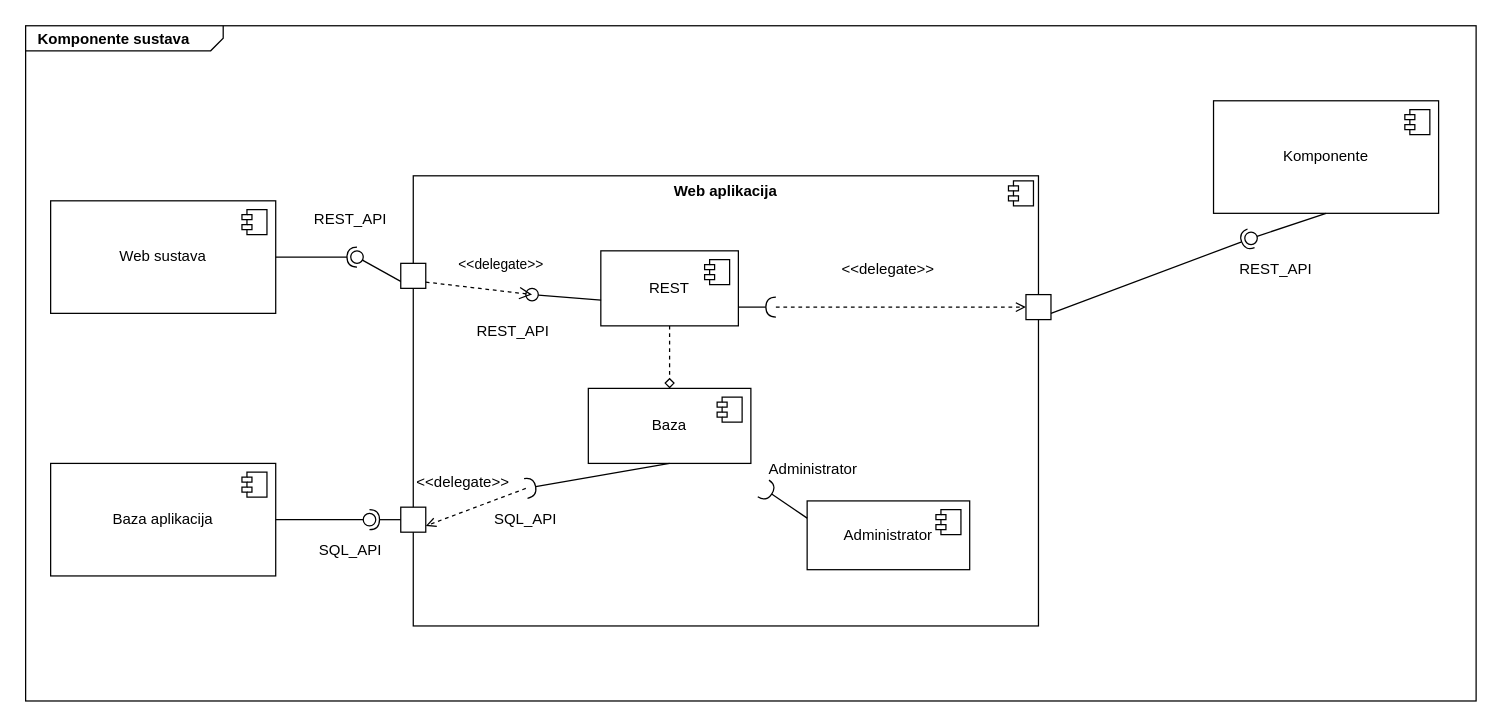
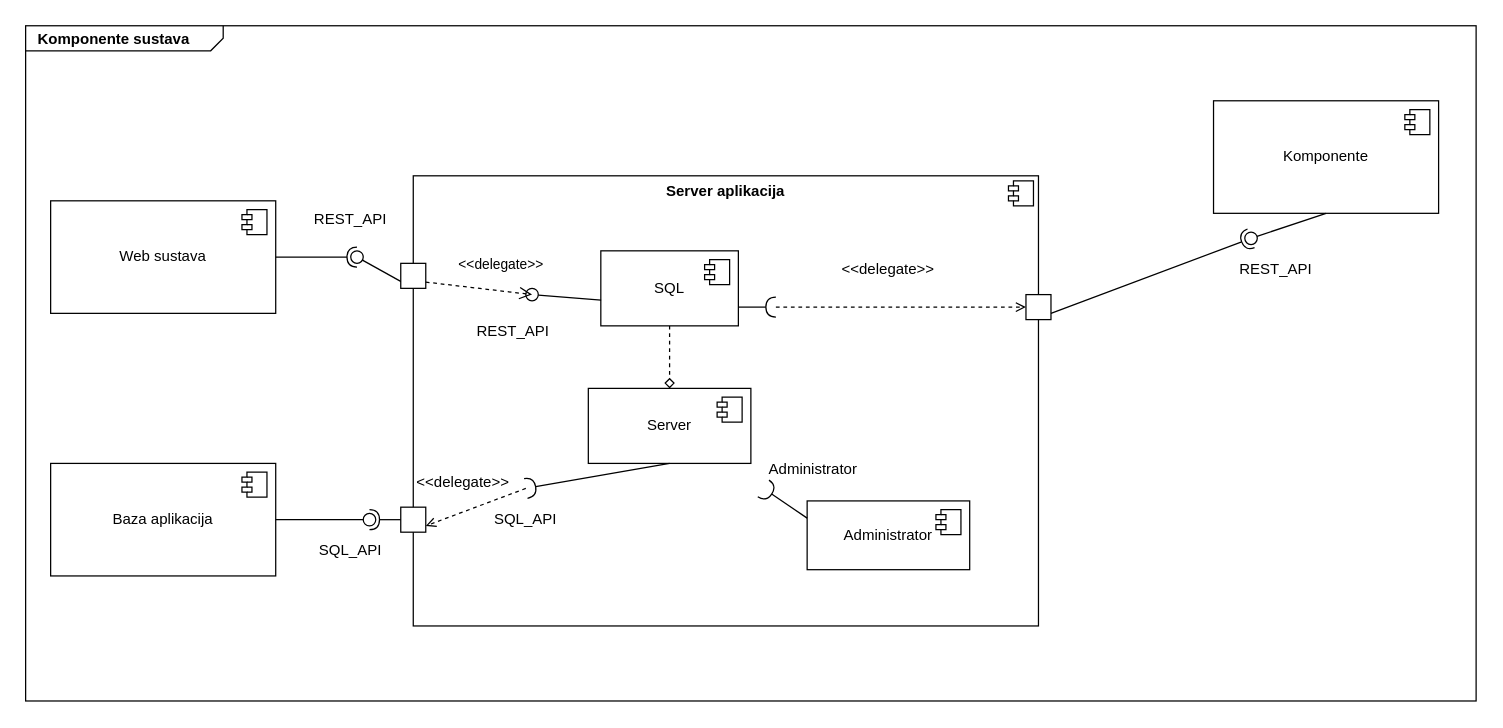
node "Web aplikacija": label "Web aplikacija" -> "Server aplikacija"
node "REST": label "REST" -> "SQL"
node "Baza": label "Baza" -> "Server"
